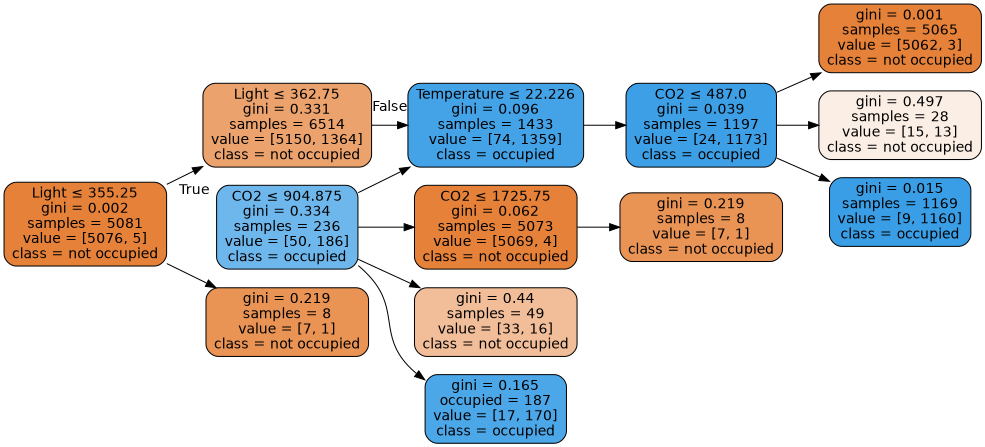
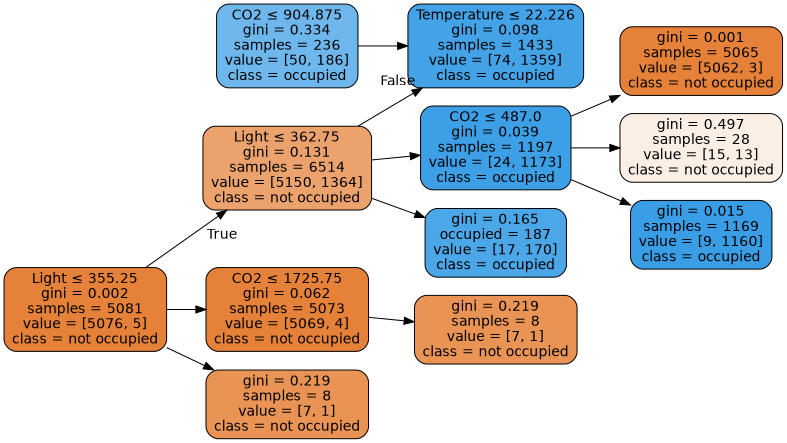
node "Light ≤ 362.75": text "gini = 0.331" -> "gini = 0.131"
node "Temperature ≤ 22.226": text "gini = 0.096" -> "gini = 0.098"
edge "Temperature ≤ 22.226" -> "CO2 ≤ 487.0": now "Light ≤ 362.75" -> "CO2 ≤ 487.0"
edge "CO2 ≤ 904.875" -> "CO2 ≤ 1725.75": now "Light ≤ 355.25" -> "CO2 ≤ 1725.75"
edge "CO2 ≤ 904.875" -> "gini = 0.165": now "Light ≤ 362.75" -> "gini = 0.165"
node "gini = 0.44": removed
